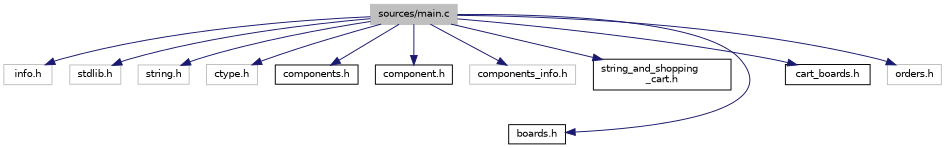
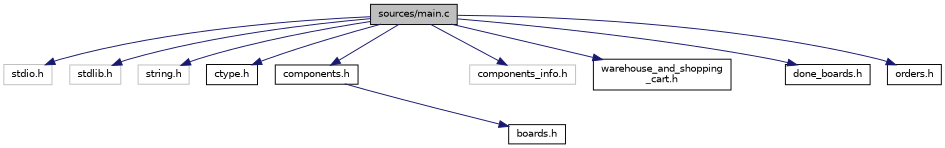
node "sources/main.c": color grey75 -> black
edge "sources/main.c" -> "boards.h": now "components.h" -> "boards.h"
node "info.h": label "info.h" -> "stdio.h"
node "ctype.h": color grey75 -> black
node "component.h": removed
node "string_and_shopping _cart.h": label "string_and_shopping _cart.h" -> "warehouse_and_shopping _cart.h"
node "cart_boards.h": label "cart_boards.h" -> "done_boards.h"
node "orders.h": color grey75 -> black
